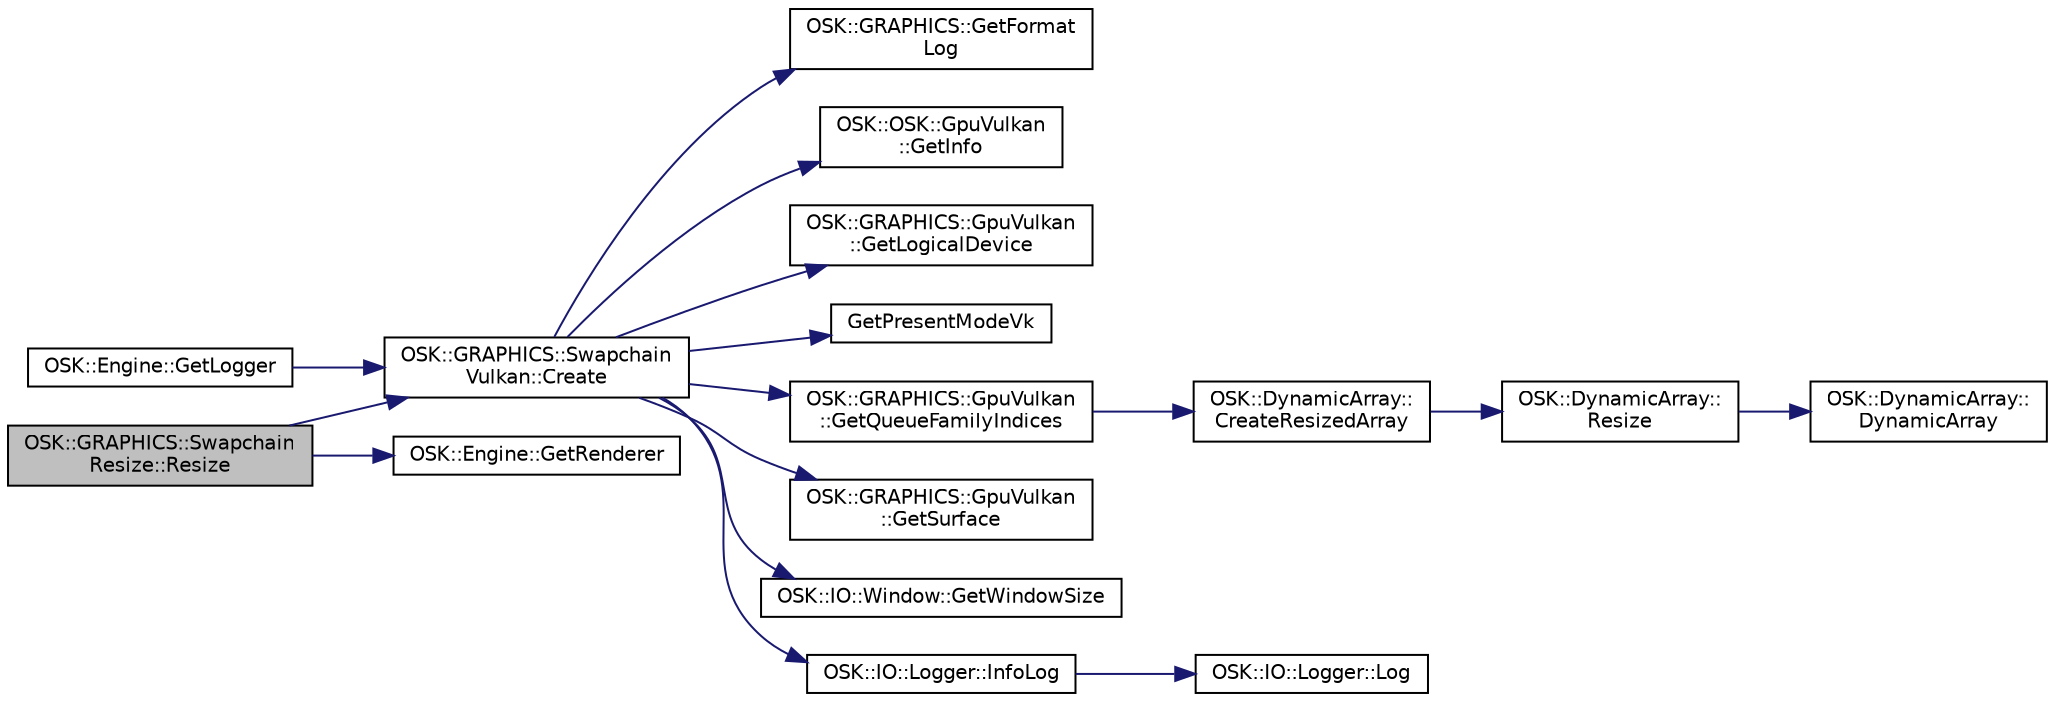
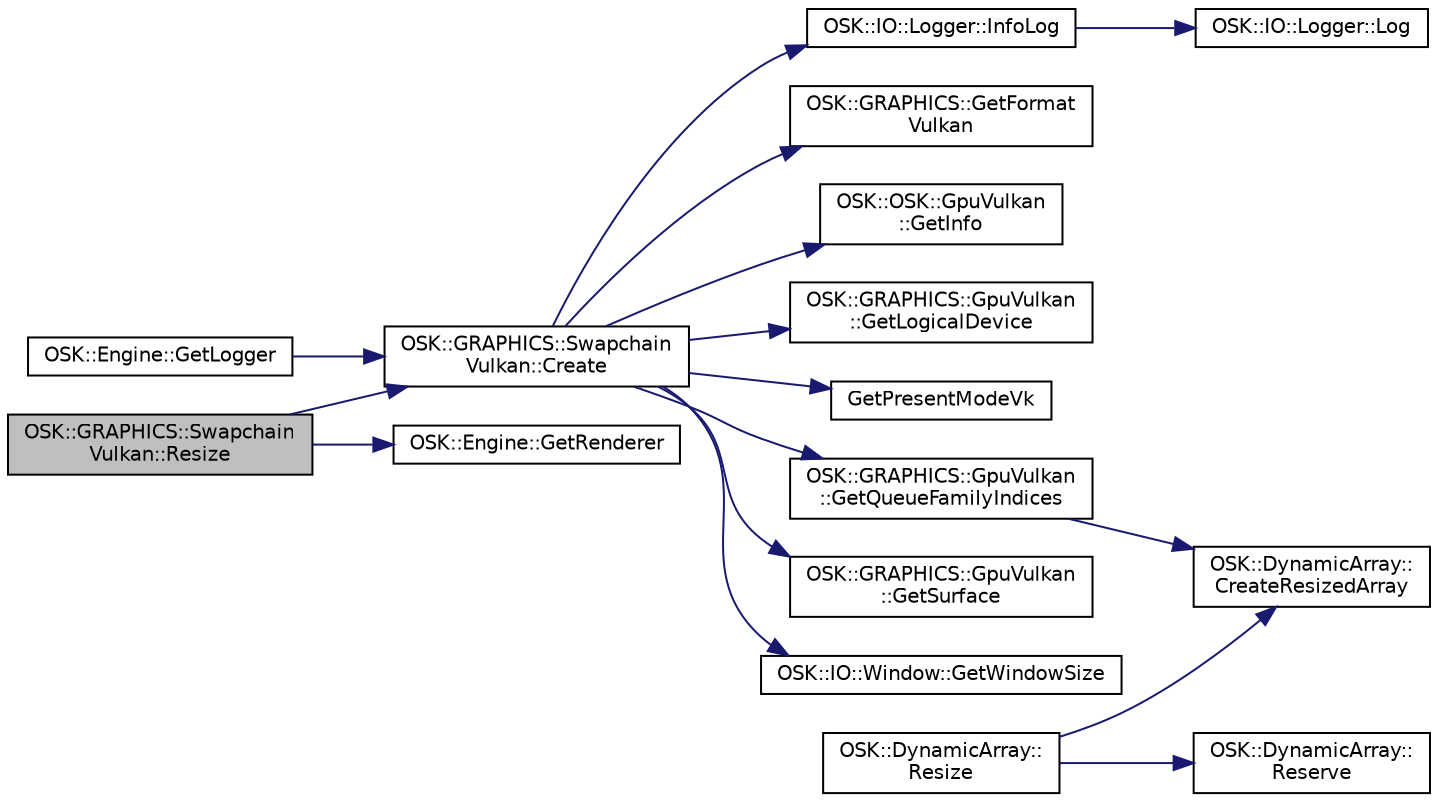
node "OSK::GRAPHICS::GetFormat Log": label "OSK::GRAPHICS::GetFormat Log" -> "OSK::GRAPHICS::GetFormat Vulkan"
edge "OSK::DynamicArray:: CreateResizedArray" -> "OSK::DynamicArray:: Resize": reversed
node "OSK::DynamicArray:: DynamicArray": label "OSK::DynamicArray:: DynamicArray" -> "OSK::DynamicArray:: Reserve"
node "OSK::GRAPHICS::Swapchain Resize::Resize": label "OSK::GRAPHICS::Swapchain Resize::Resize" -> "OSK::GRAPHICS::Swapchain Vulkan::Resize"
